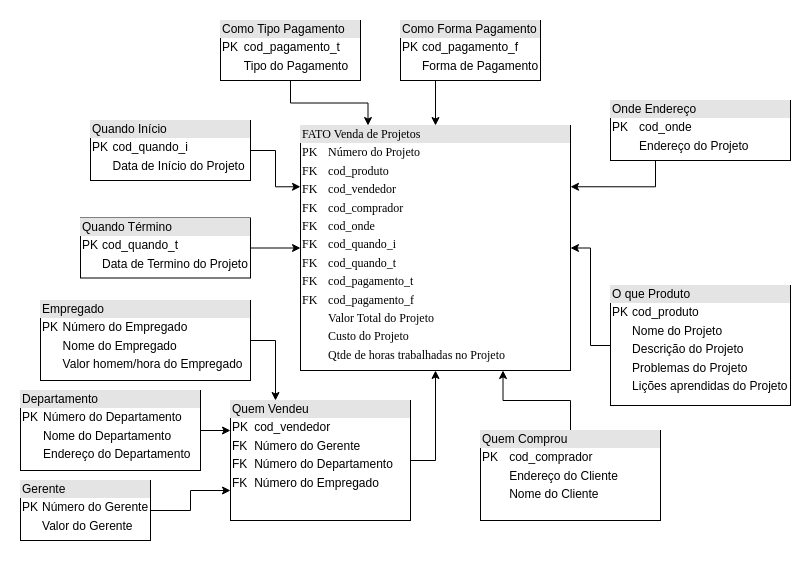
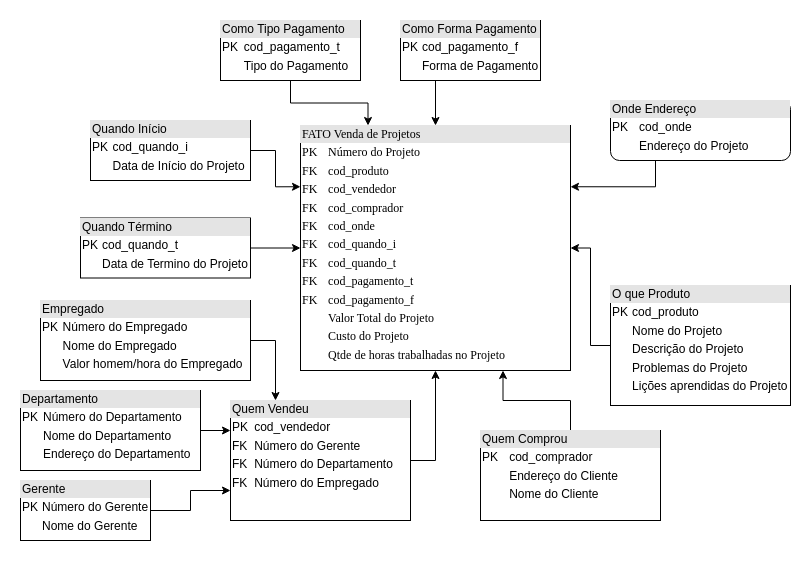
node "Onde Endereço PK cod_onde Endereço do Projeto": shape rectangle -> rounded rectangle
node "Gerente PK Número do Gerente Valor do Gerente": label "Gerente PK Número do Gerente Valor do Gerente" -> "Gerente PK Número do Gerente Nome do Gerente"
